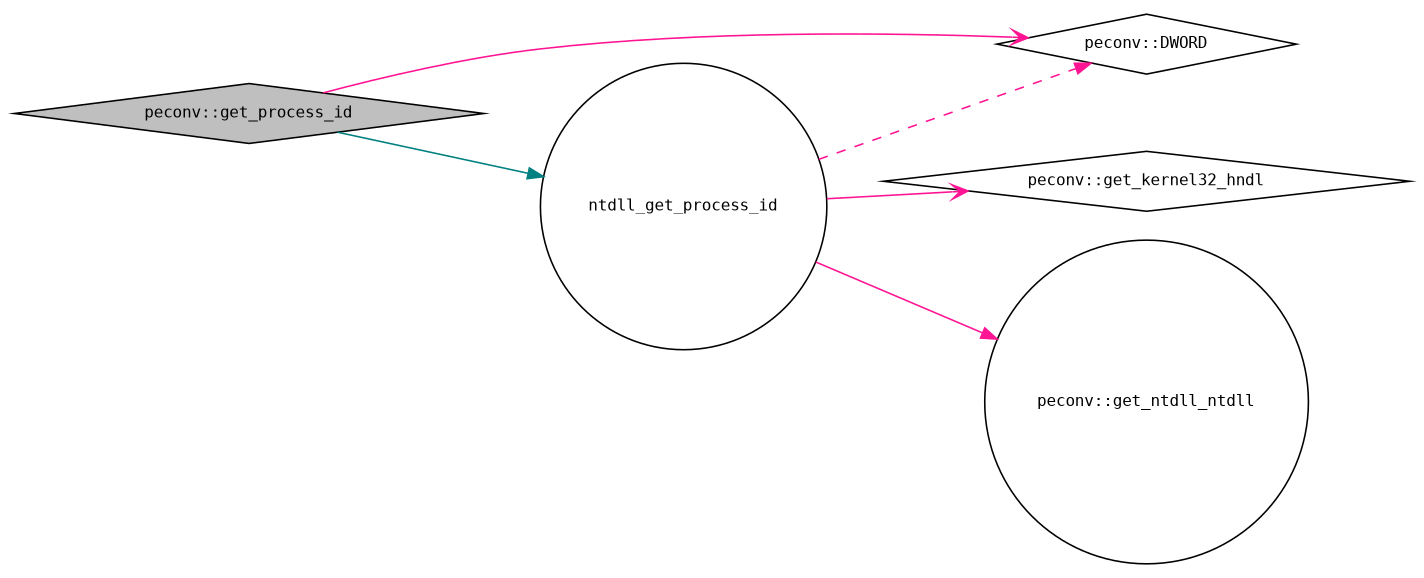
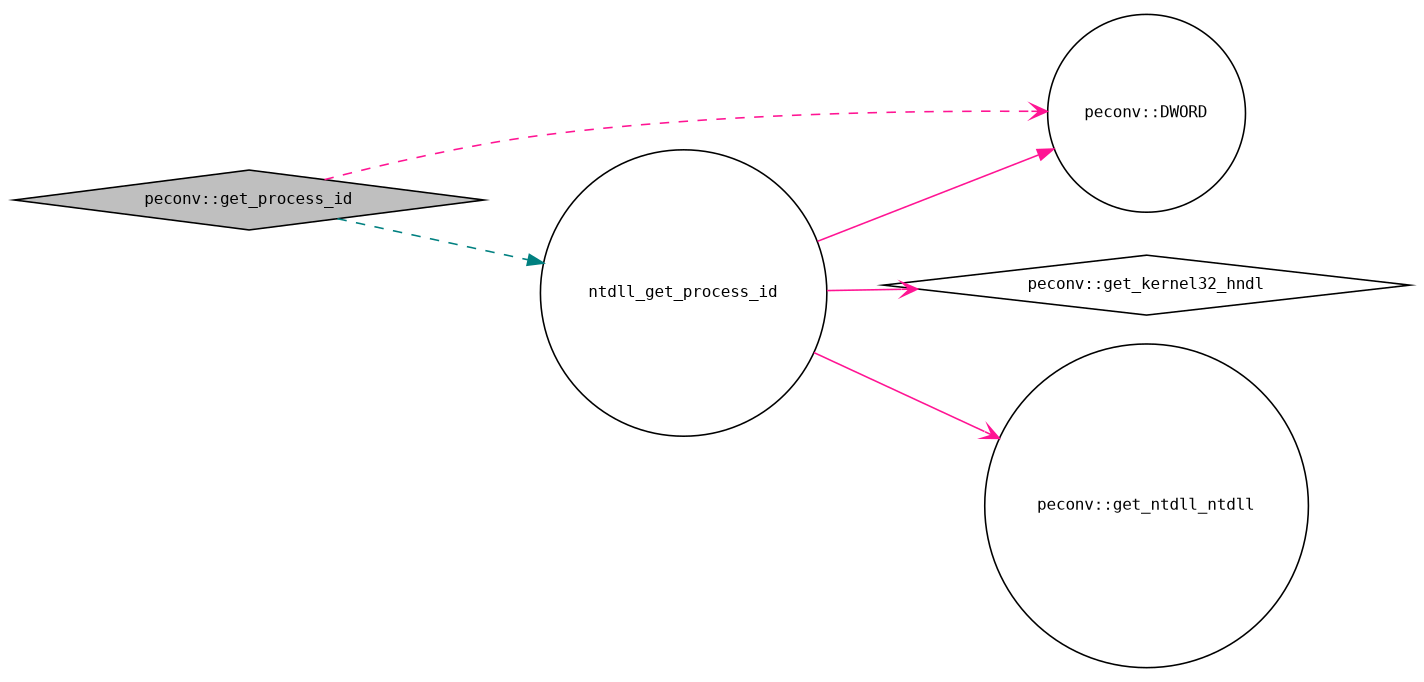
edge "peconv::get_process_id" -> "peconv::DWORD": style solid -> dashed
node "peconv::DWORD": shape diamond -> circle
edge "ntdll_get_process_id" -> "peconv::DWORD": style dashed -> solid
edge "peconv::get_process_id" -> "ntdll_get_process_id": style solid -> dashed
edge "ntdll_get_process_id" -> "peconv::get_ntdll_ntdll": arrowhead normal -> vee
